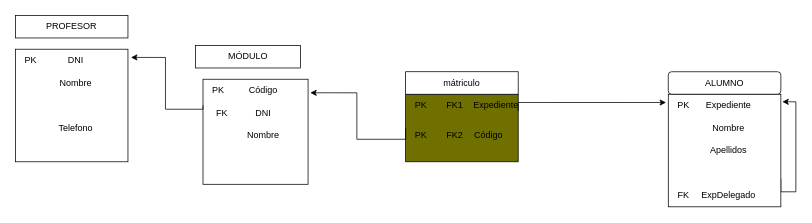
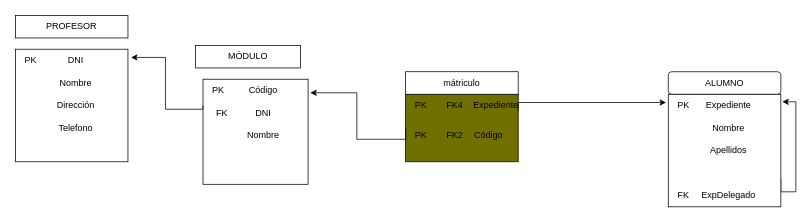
node "Dirección": added
node "FK1": label "FK1" -> "FK4"
